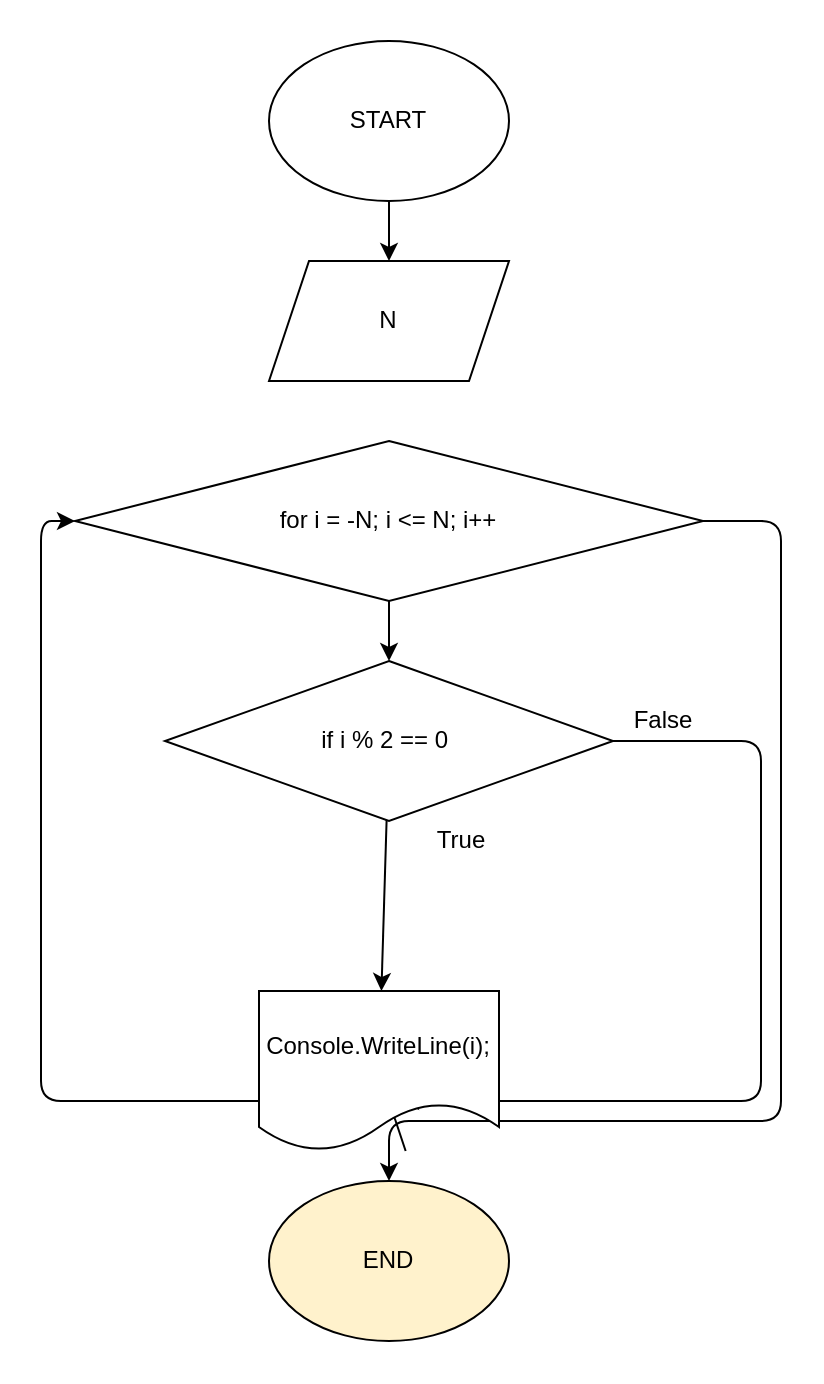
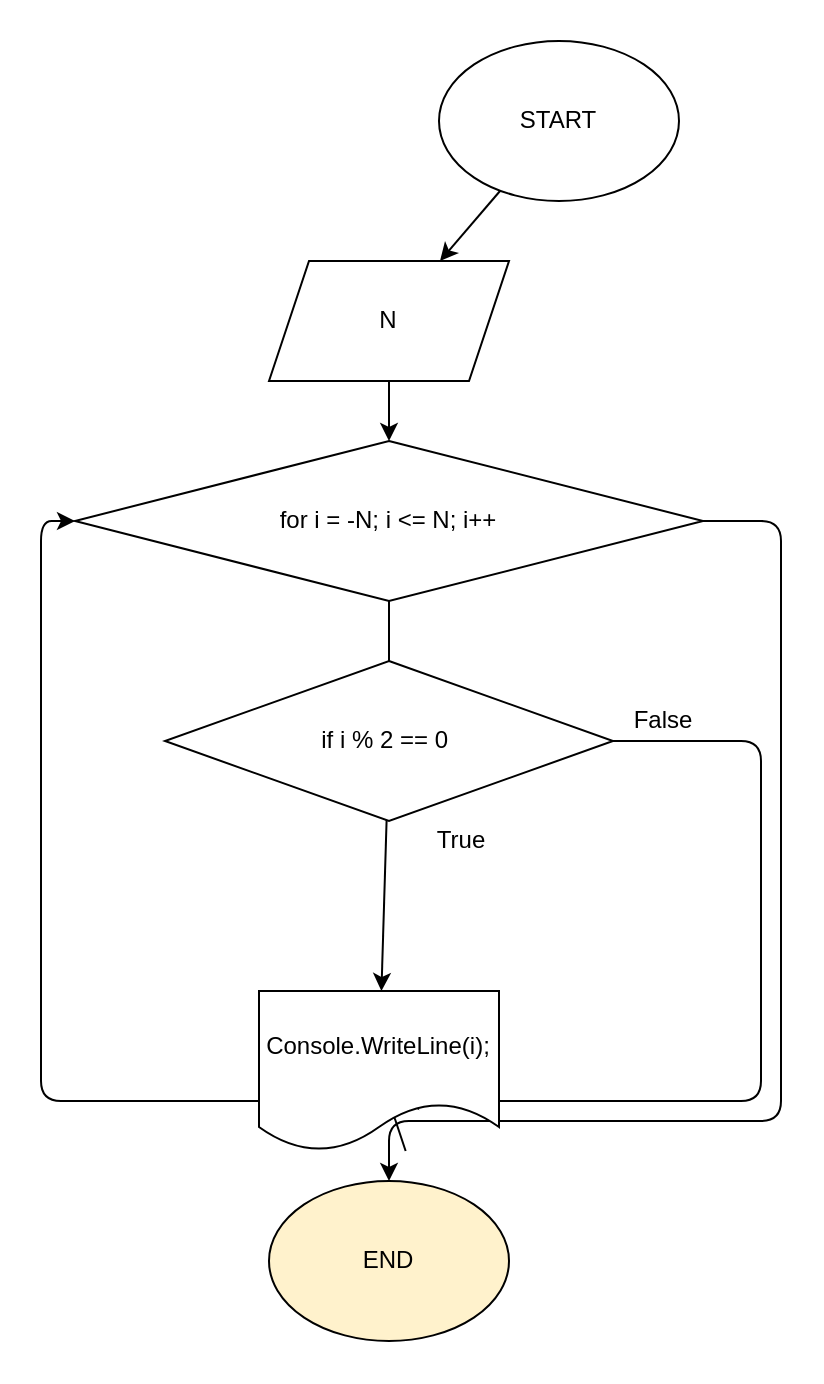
node "START": moved (389, 121) -> (559, 121)
edge "N" -> "for i = -N; i <= N; i++": added
edge "for i = -N; i <= N; i++" -> "if i % 2 == 0": arrowhead classic -> none
